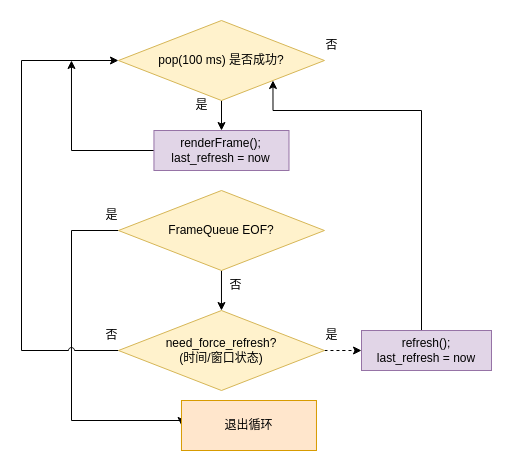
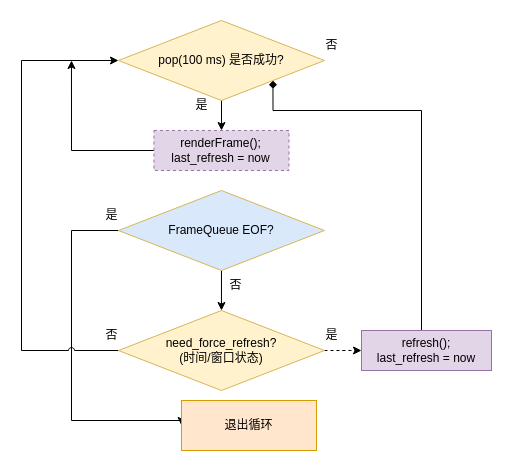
edge "refresh(); last_refresh = now" -> "pop(100 ms) 是否成功?": arrowhead classic -> diamond
node "renderFrame(); last_refresh = now": style solid -> dashed
node "FrameQueue EOF?": fillcolor #fff2cc -> #dae8fc
